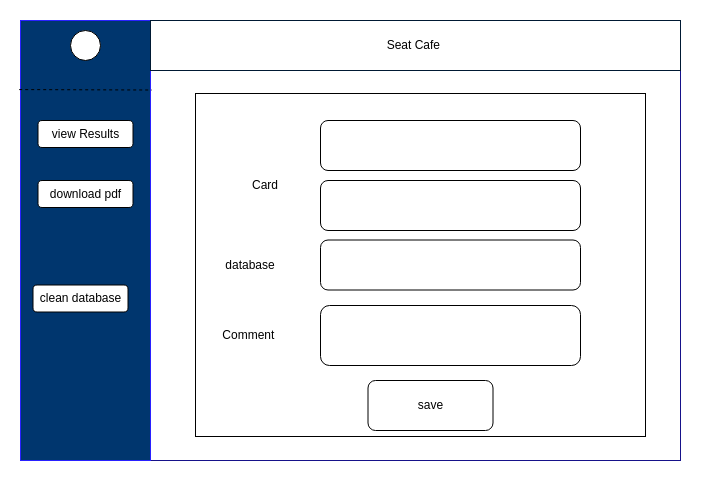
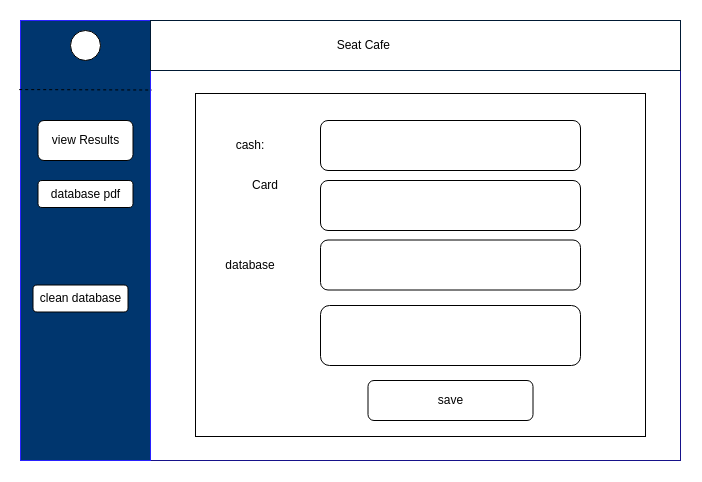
node "Seat Cafe": moved (416, 46) -> (366, 46)
node "view Results": size 95x27 -> 95x40
node "cash:": added
node "download pdf": label "download pdf" -> "database pdf"
node "Comment": removed
node "save": size 125x50 -> 165x40
